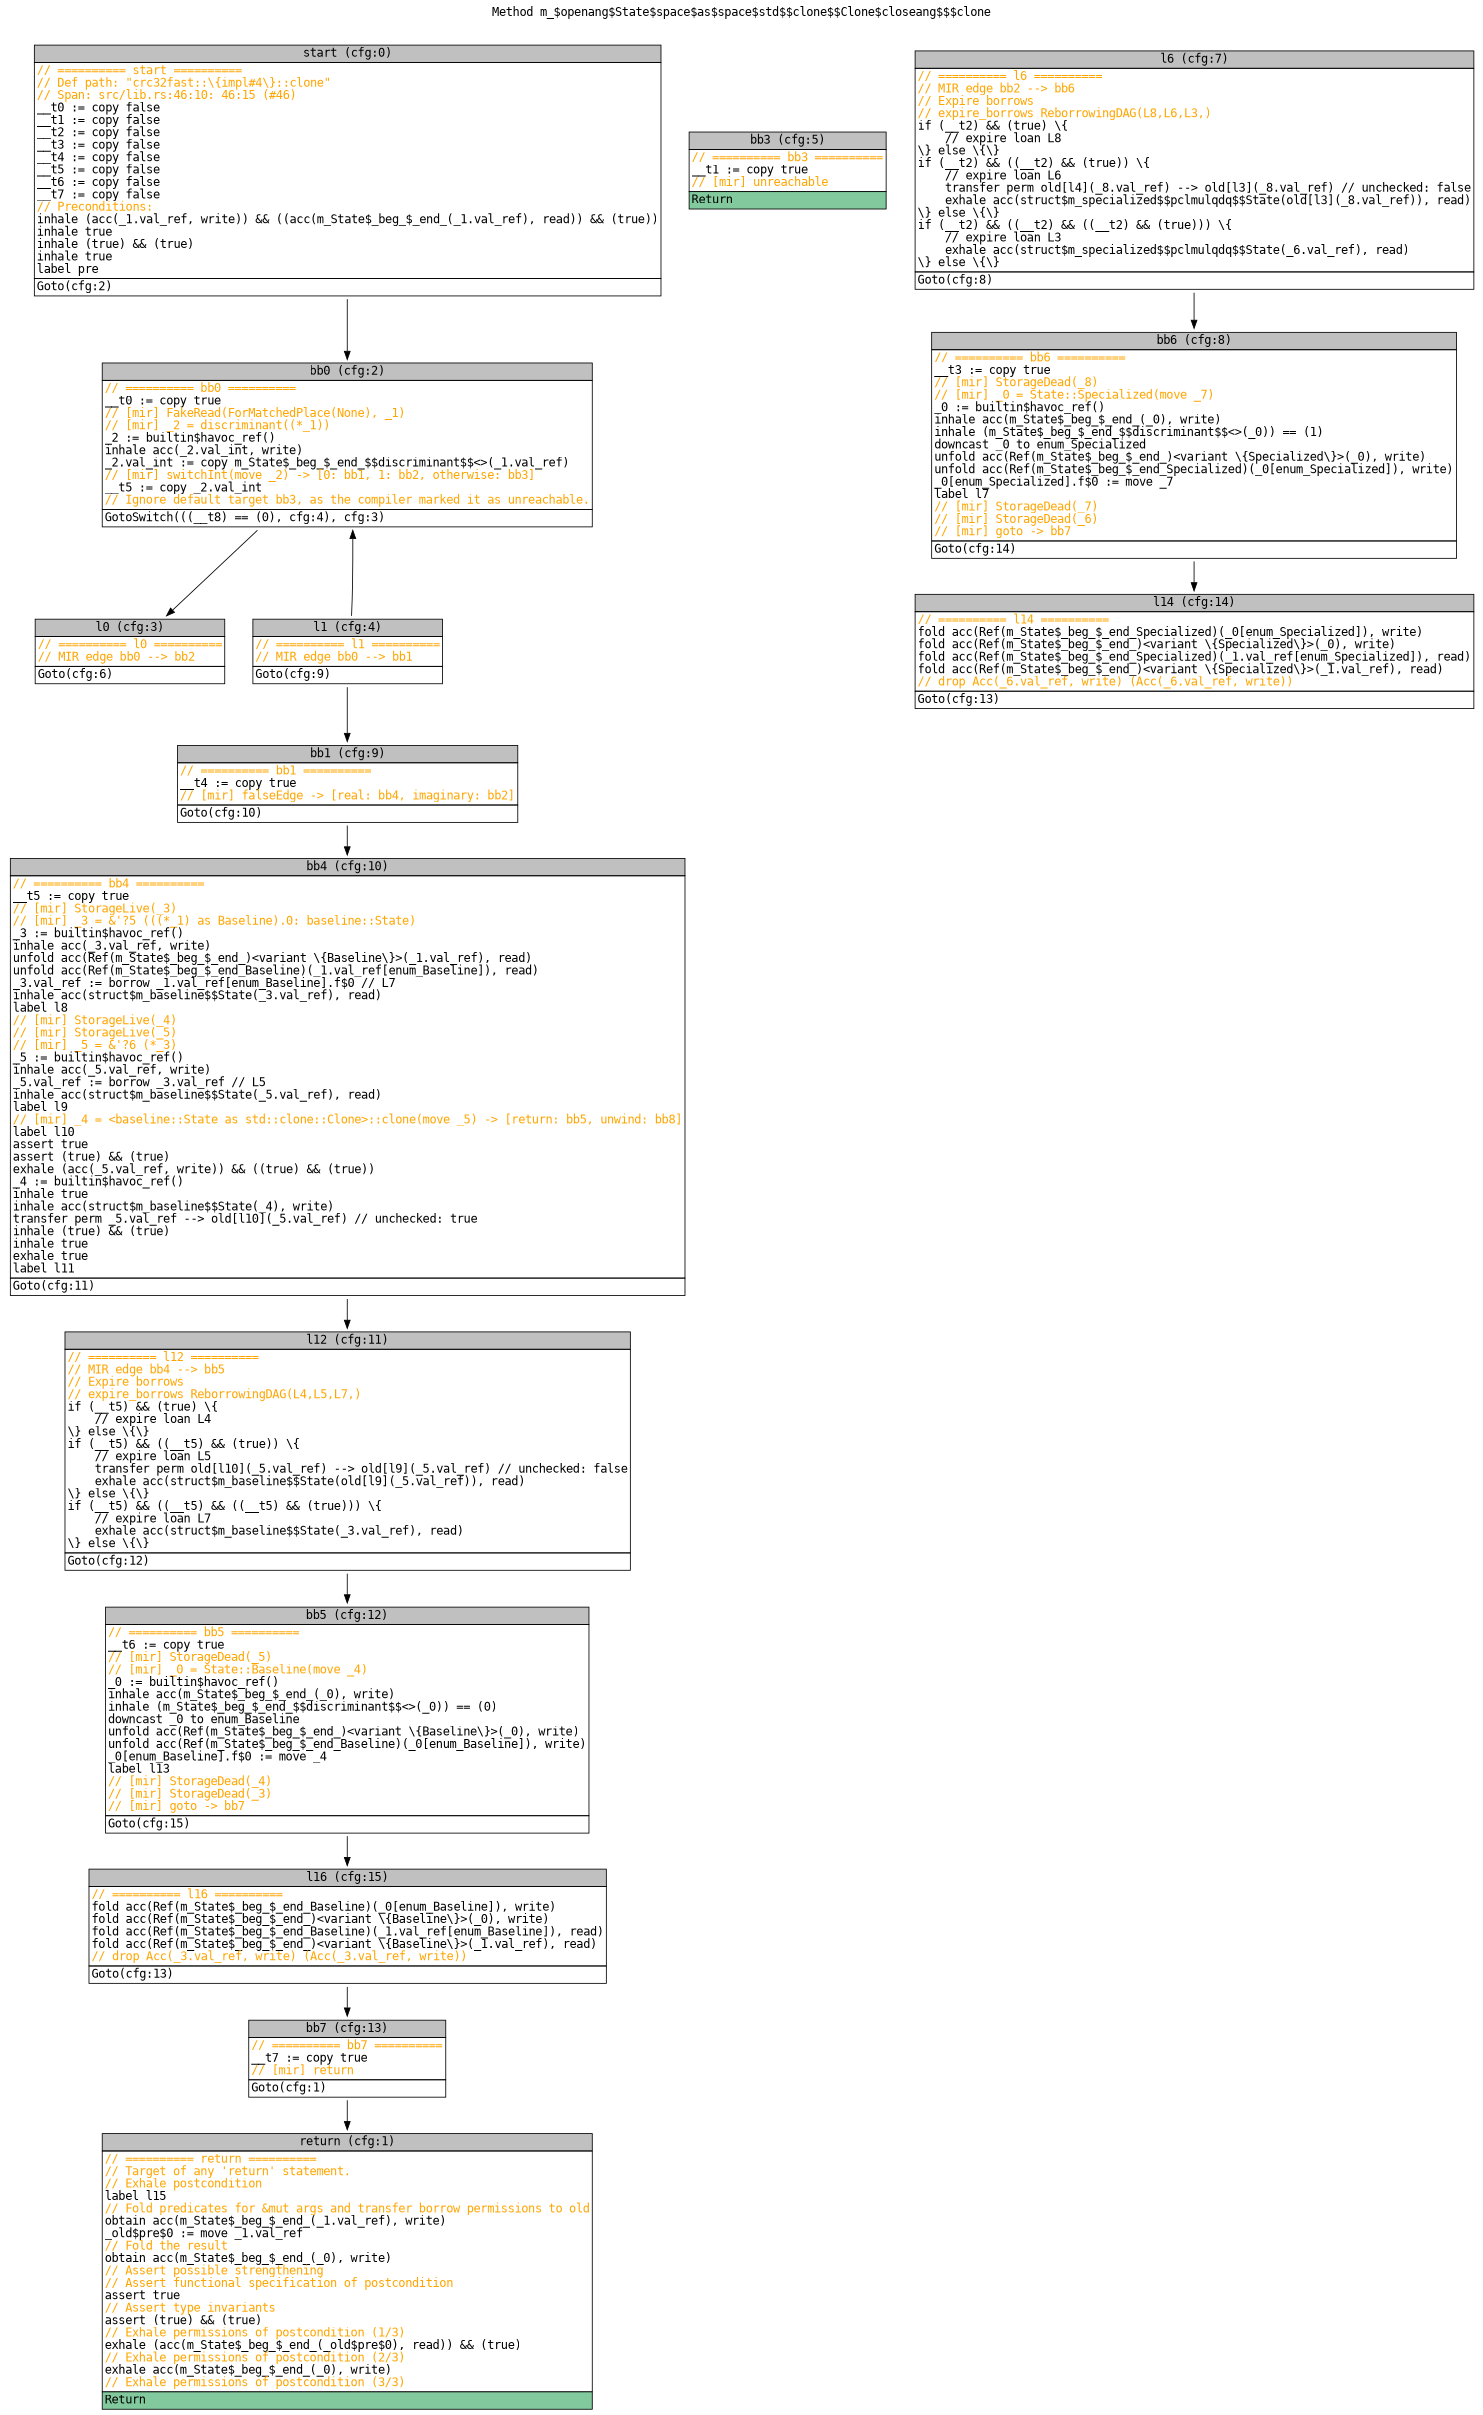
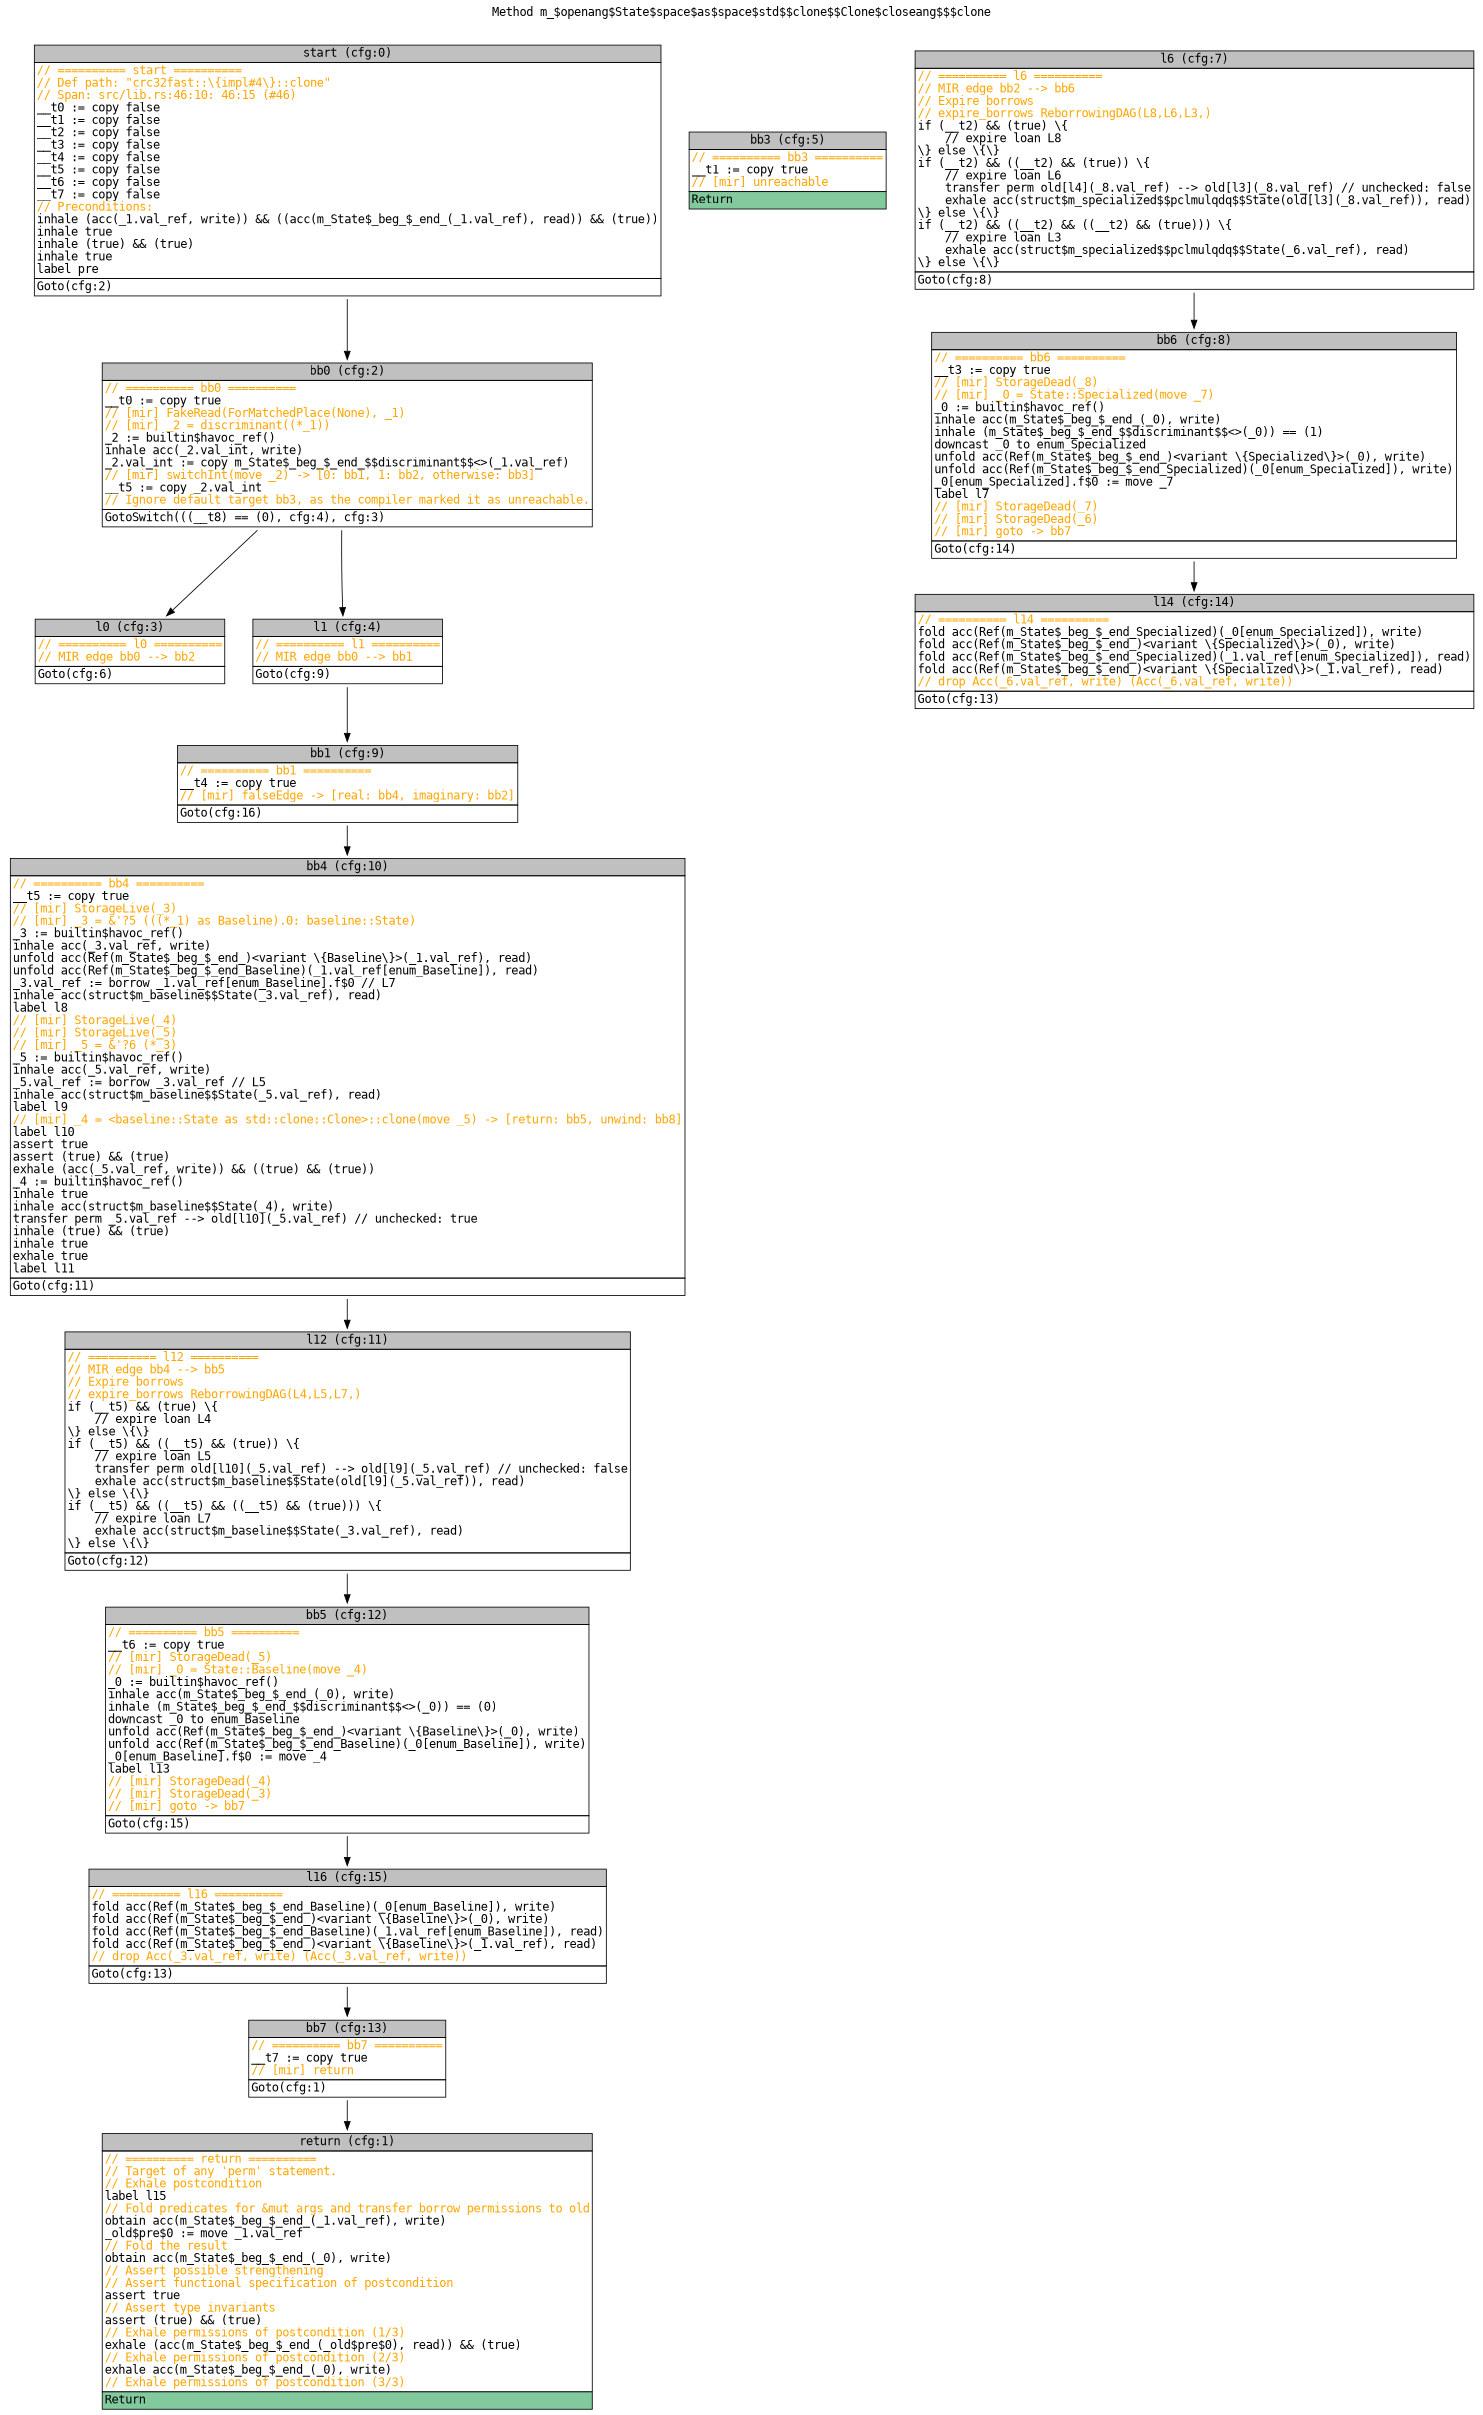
edge "l1 (cfg:4)" -> "bb0 (cfg:2)": reversed
node "bb1 (cfg:9)": text "Goto(cfg:10)" -> "Goto(cfg:16)"
node "return (cfg:1)": text "// Target of any 'return' statement." -> "// Target of any 'perm' statement."
